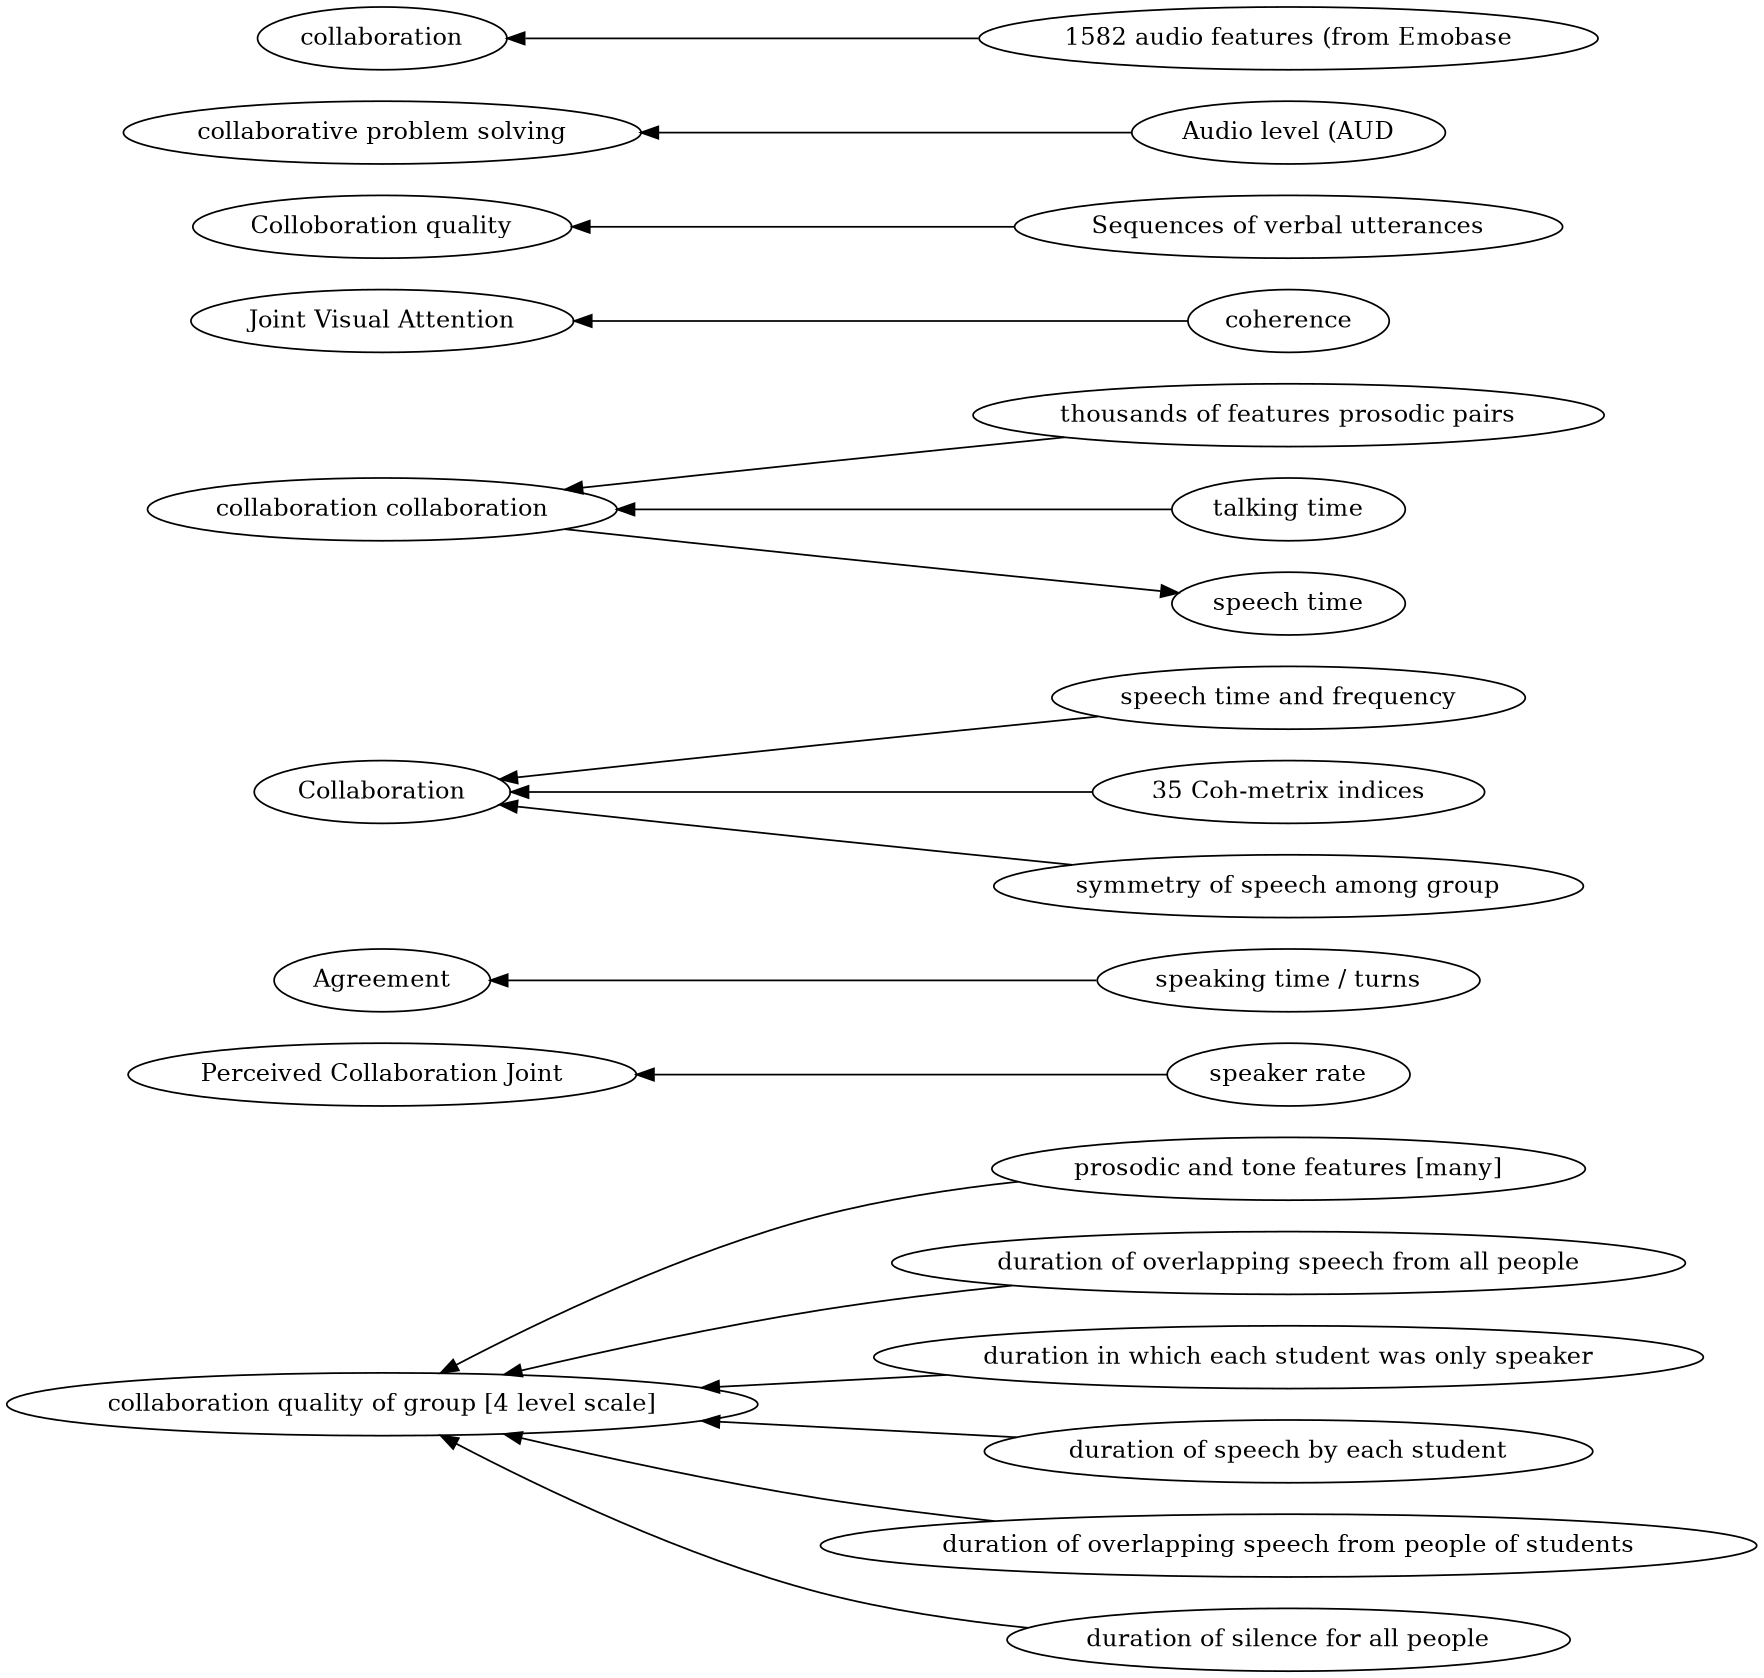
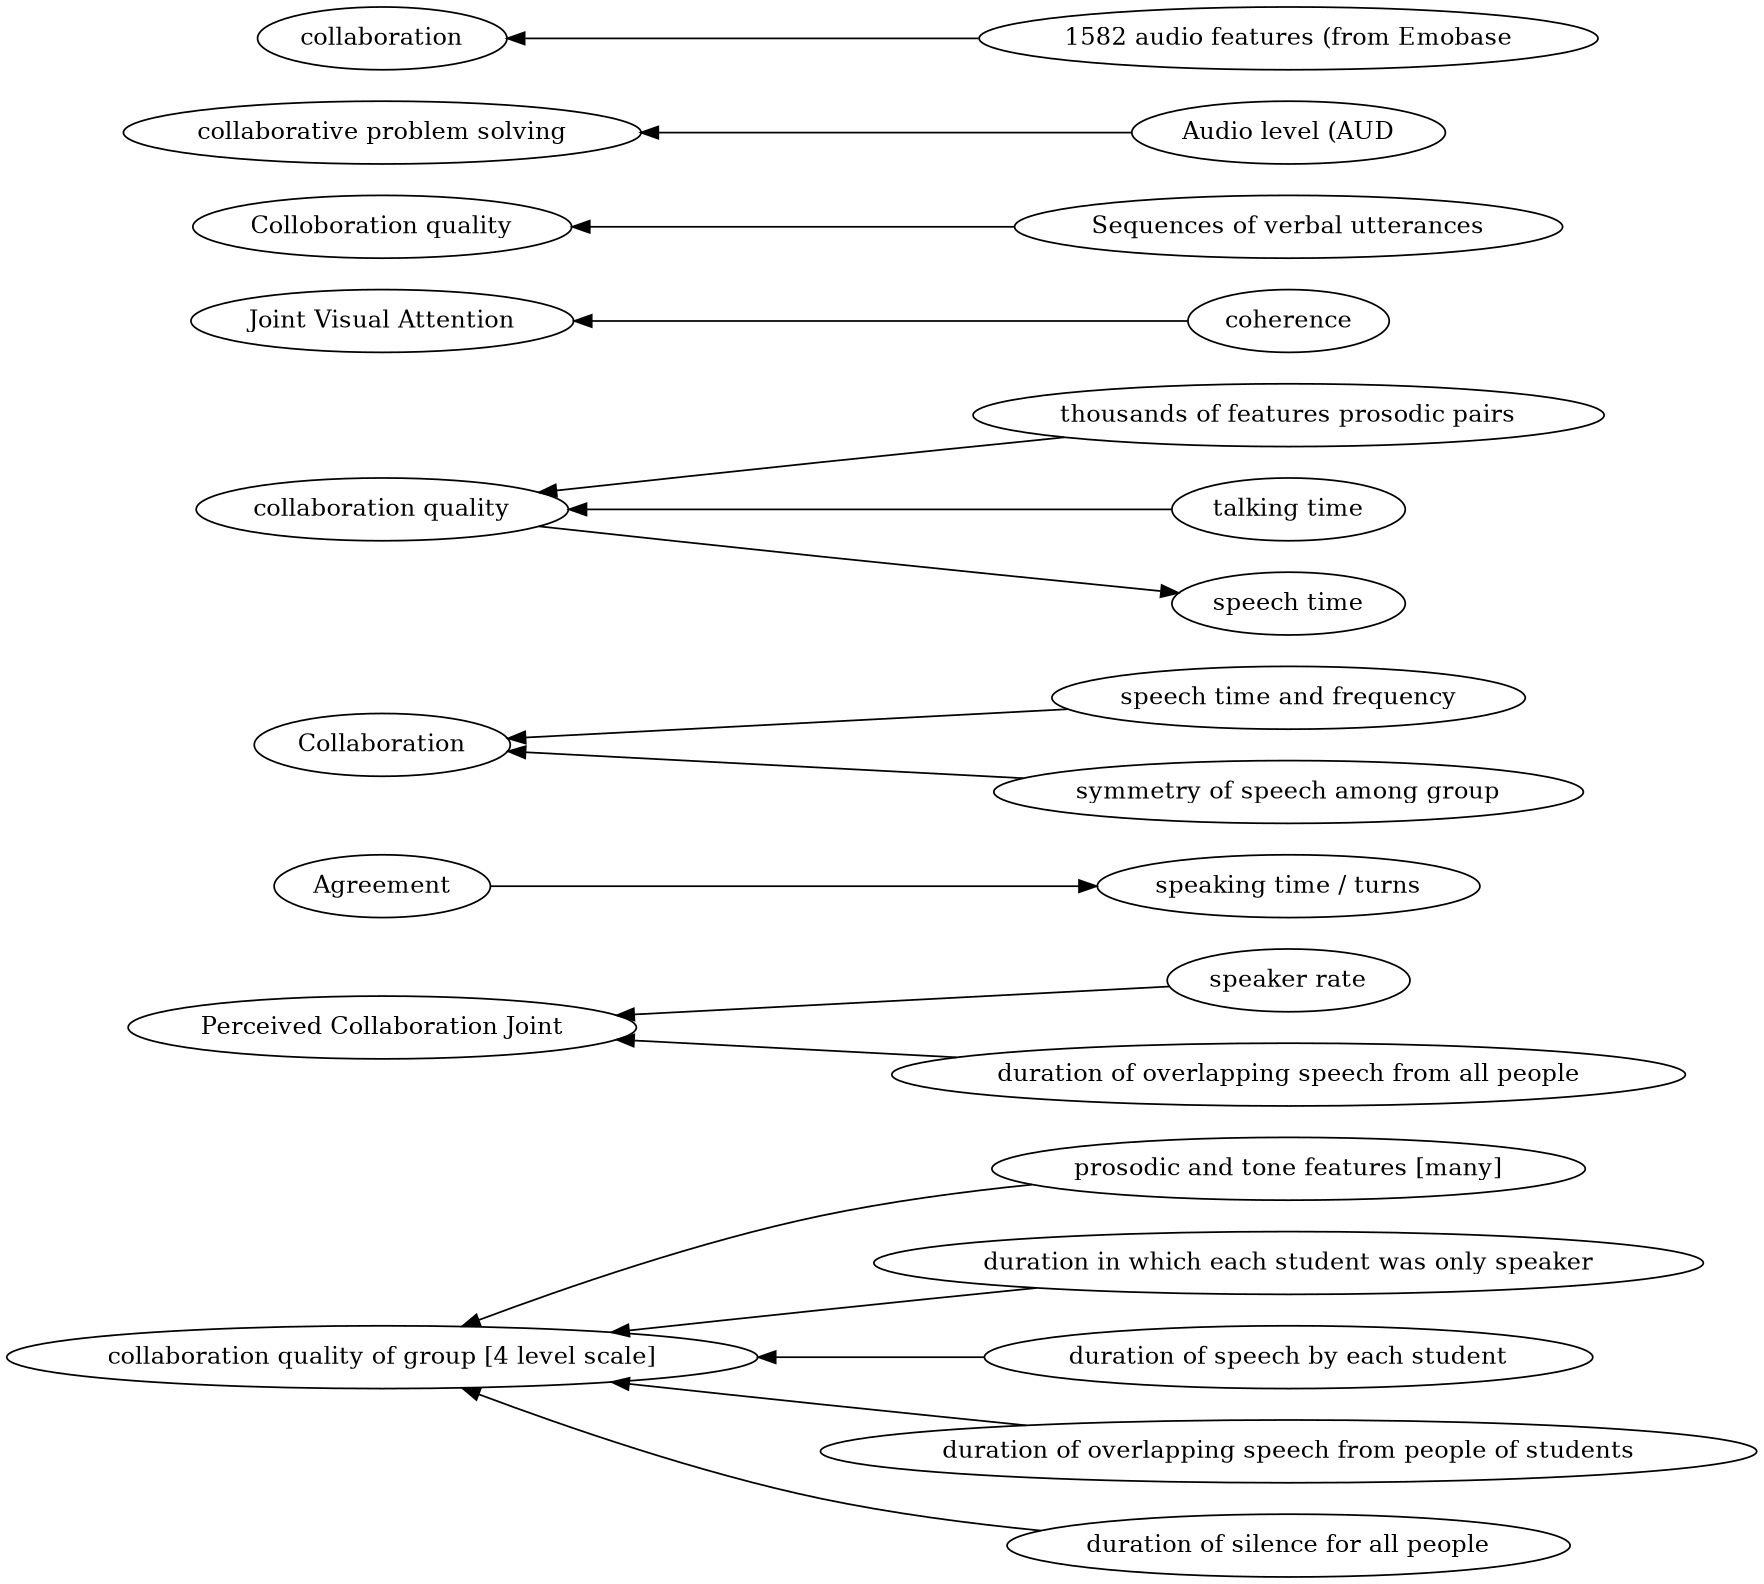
node "collaboration collaboration": label "collaboration collaboration" -> "collaboration quality"
node "35 Coh-metrix indices": removed
edge "speaking time / turns" -> "Agreement": reversed
edge "duration of overlapping speech from all people" -> "collaboration quality of group [4 level scale]": now "duration of overlapping speech from all people" -> "Perceived Collaboration Joint"
